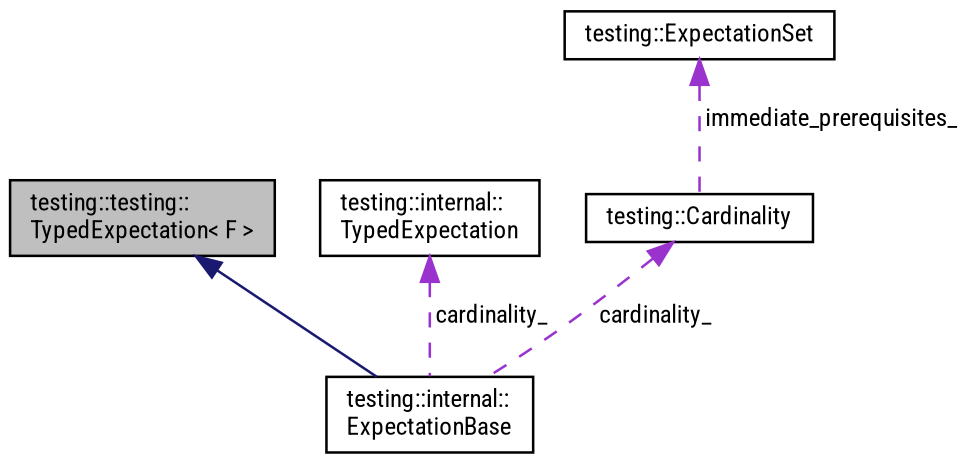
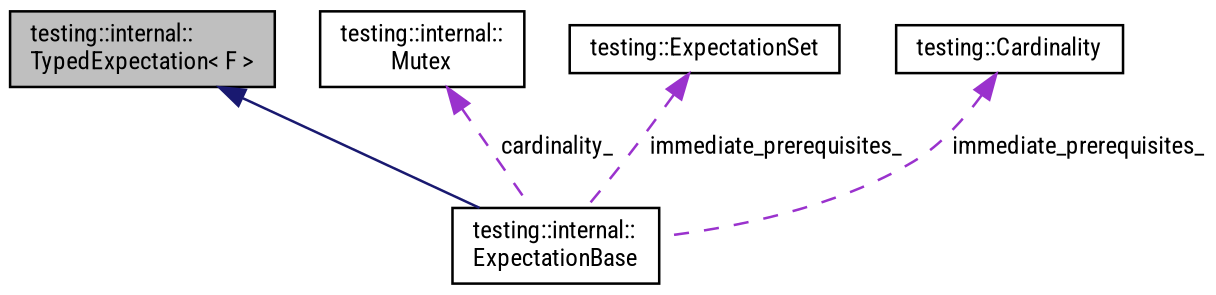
edge "testing::Cardinality" -> "testing::ExpectationSet": now "testing::internal:: ExpectationBase" -> "testing::ExpectationSet"
node "testing::testing:: TypedExpectation< F >": label "testing::testing:: TypedExpectation< F >" -> "testing::internal:: TypedExpectation< F >"
node "testing::internal:: TypedExpectation": label "testing::internal:: TypedExpectation" -> "testing::internal:: Mutex"
edge "testing::internal:: ExpectationBase" -> "testing::Cardinality": label " cardinality_" -> " immediate_prerequisites_"
